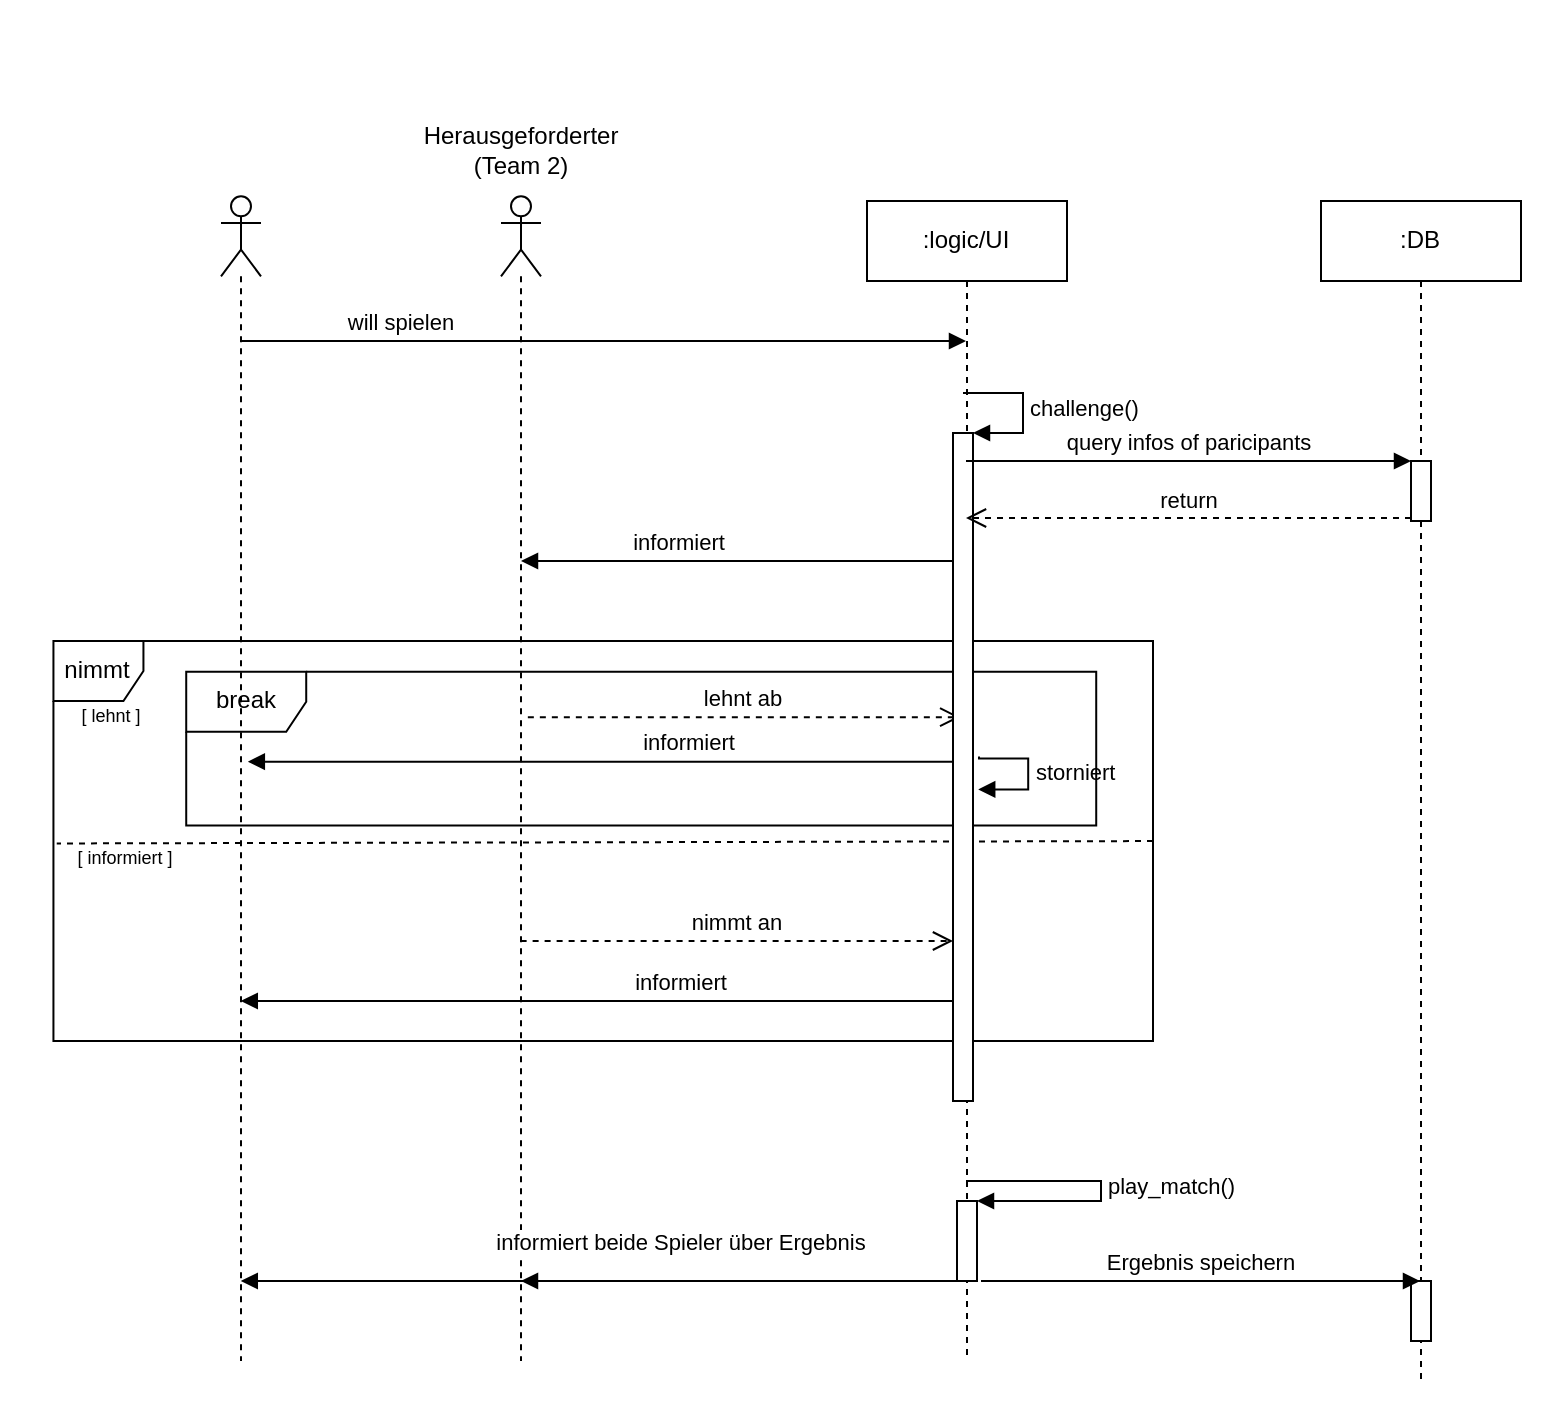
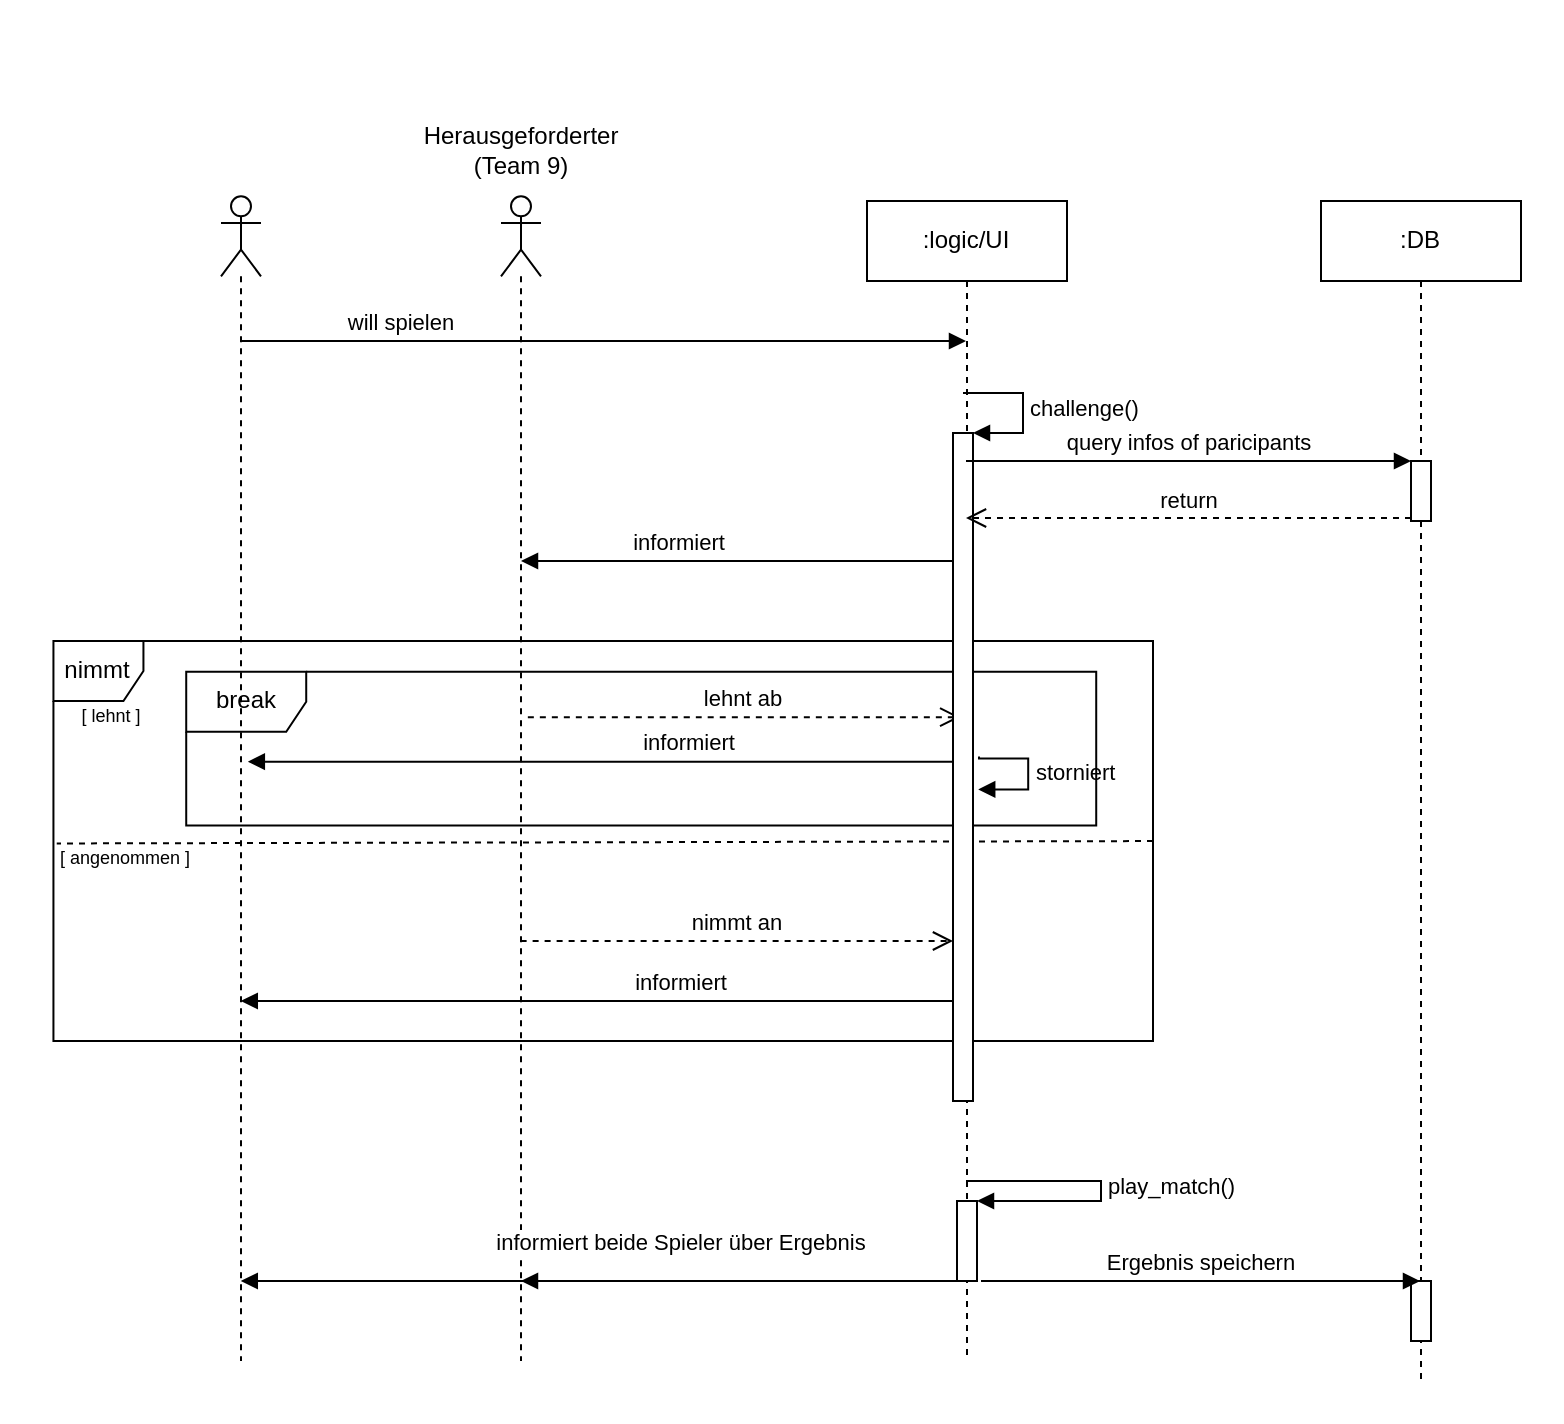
node "Herausgeforderter (Team 2)": label "Herausgeforderter (Team 2)" -> "Herausgeforderter (Team 9)"
node "[ informiert ]": label "[ informiert ]" -> "[ angenommen ]"
